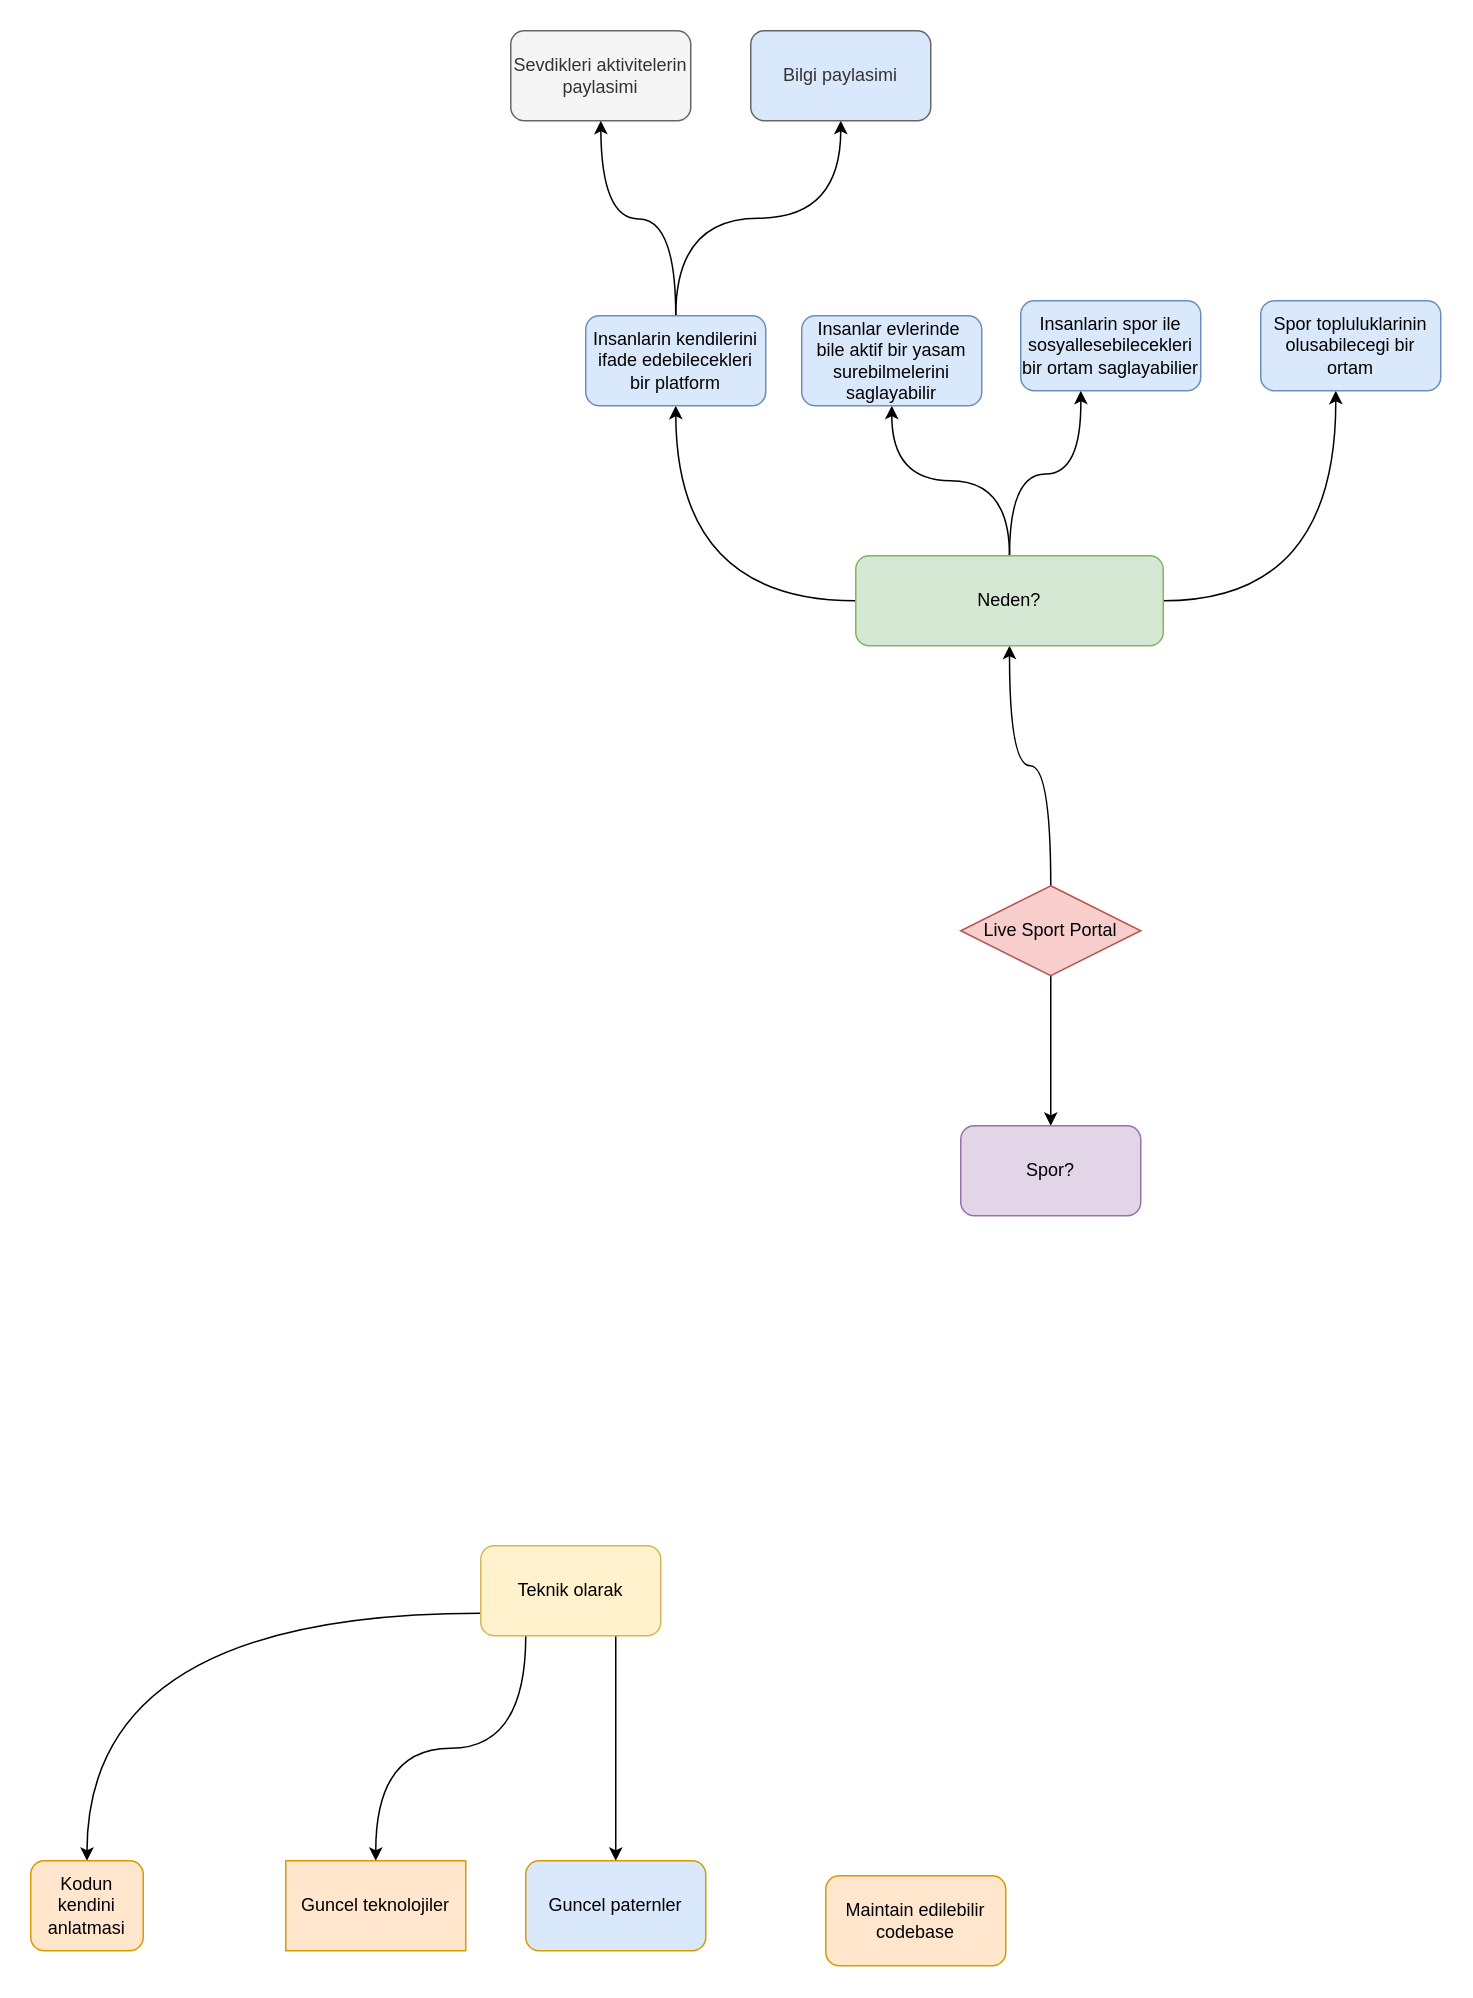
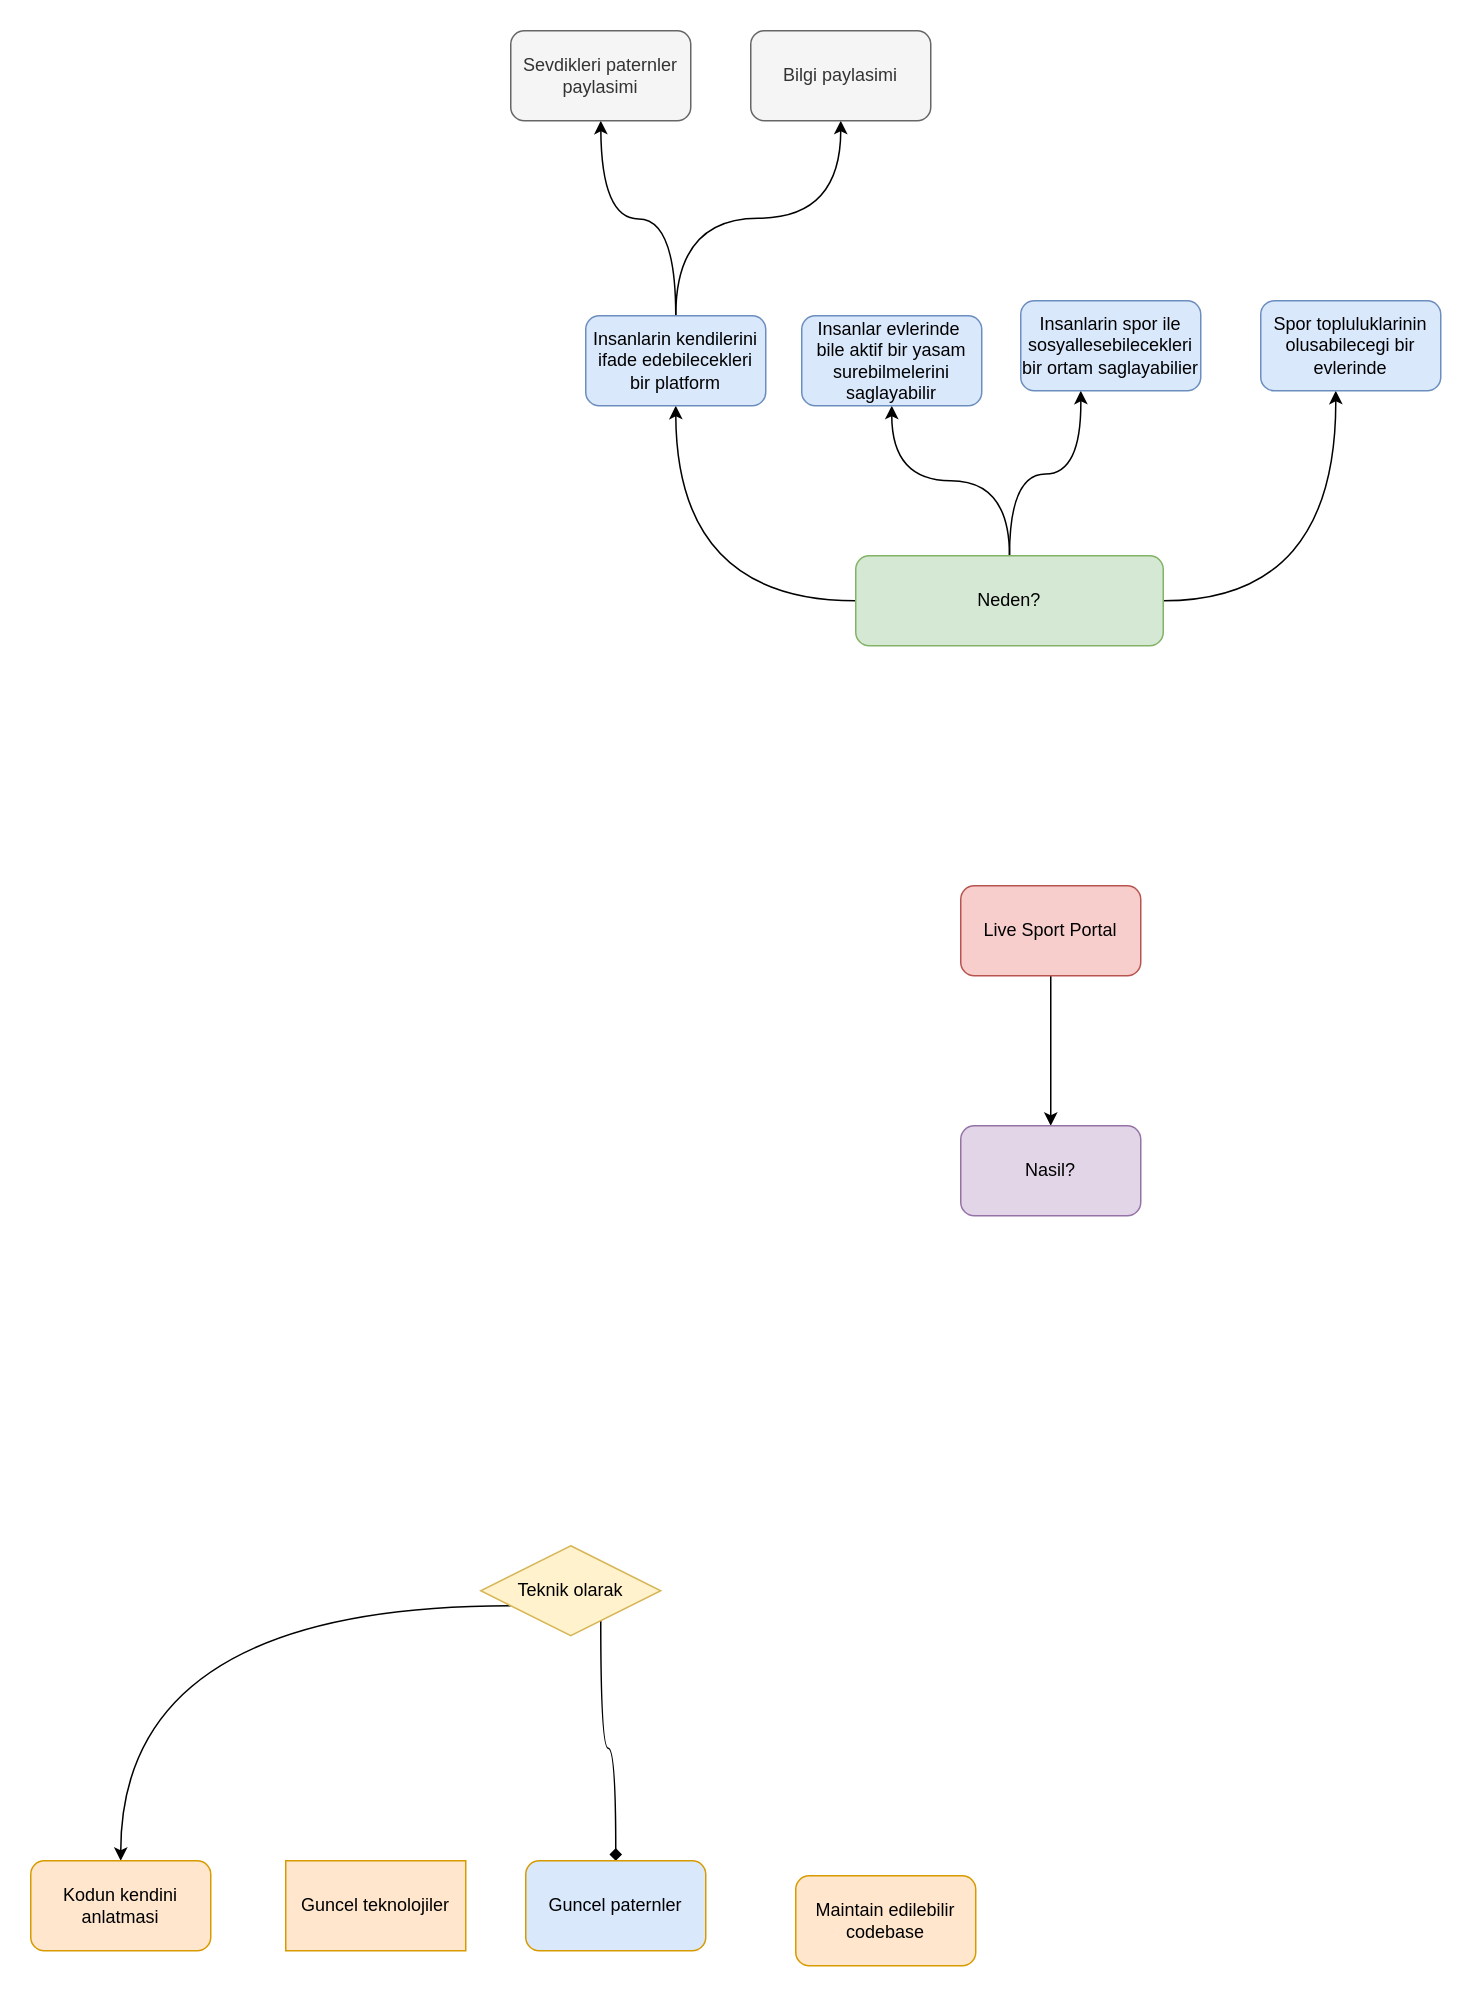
node "Sevdikleri aktivitelerin paylasimi": label "Sevdikleri aktivitelerin paylasimi" -> "Sevdikleri paternler paylasimi"
node "Bilgi paylasimi": fillcolor #dae8fc -> #f5f5f5
node "Spor topluluklarinin olusabilecegi bir ortam": label "Spor topluluklarinin olusabilecegi bir ortam" -> "Spor topluluklarinin olusabilecegi bir evlerinde"
edge "Live Sport Portal" -> "Neden?": removed
node "Live Sport Portal": shape diamond -> rounded rectangle
node "Spor?": label "Spor?" -> "Nasil?"
node "Teknik olarak": shape rounded rectangle -> diamond
edge "Teknik olarak" -> "Guncel teknolojiler": removed
edge "Teknik olarak" -> "Guncel paternler": arrowhead classic -> diamond
node "Kodun kendini anlatmasi": size 113x90 -> 180x90
node "Maintain edilebilir codebase": moved (916, 1921) -> (886, 1921)
